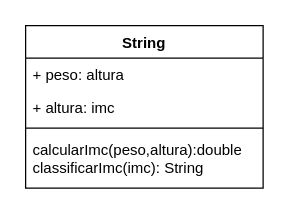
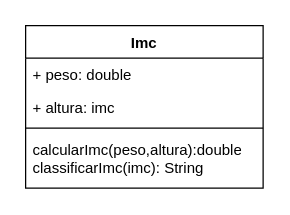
node "String": label "String" -> "Imc"
node "+ peso: altura": label "+ peso: altura" -> "+ peso: double"
